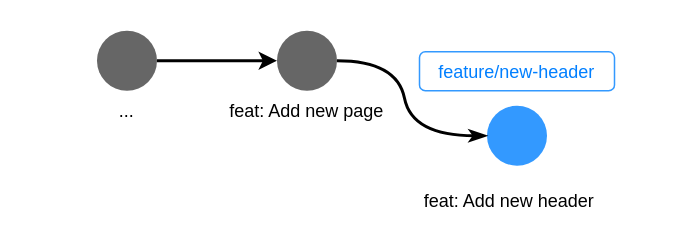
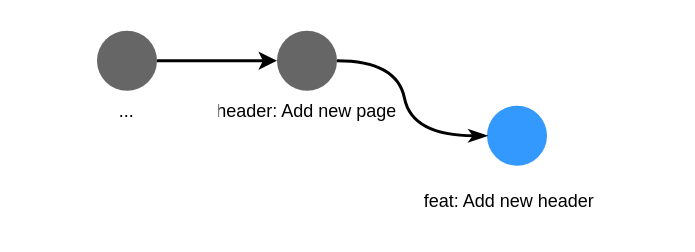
node "feature/new-header": removed
node "feat: Add new page": label "feat: Add new page" -> "header: Add new page"
